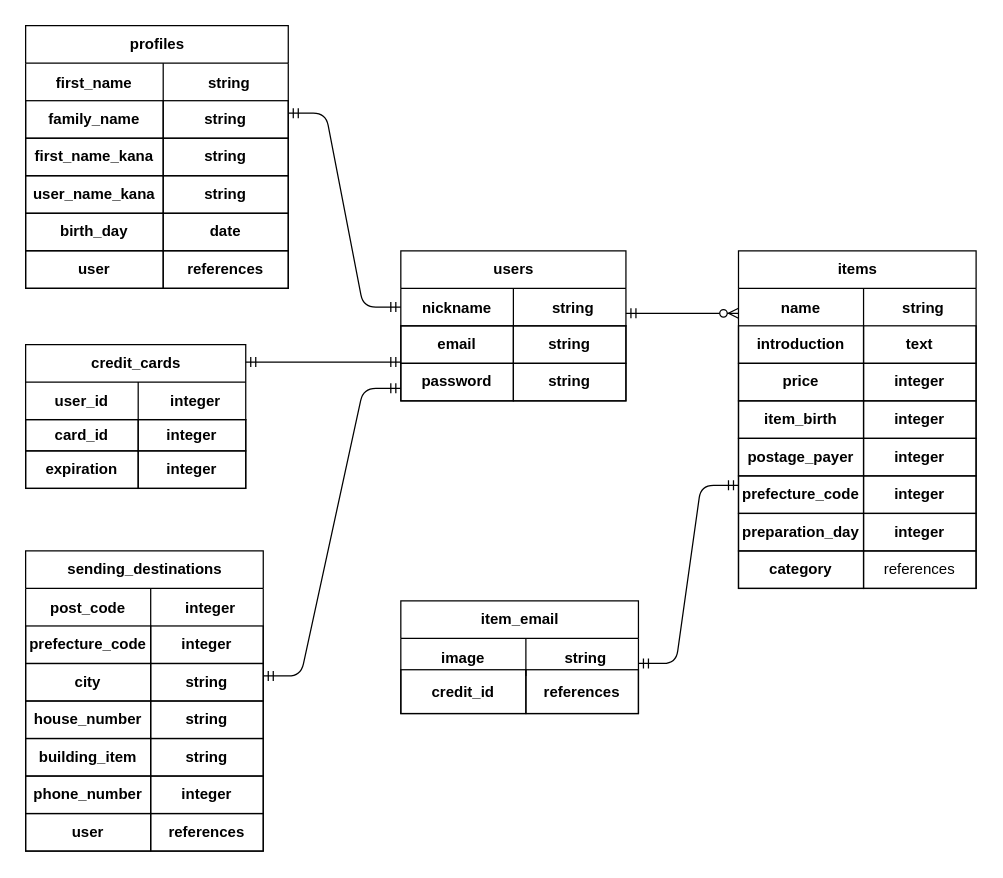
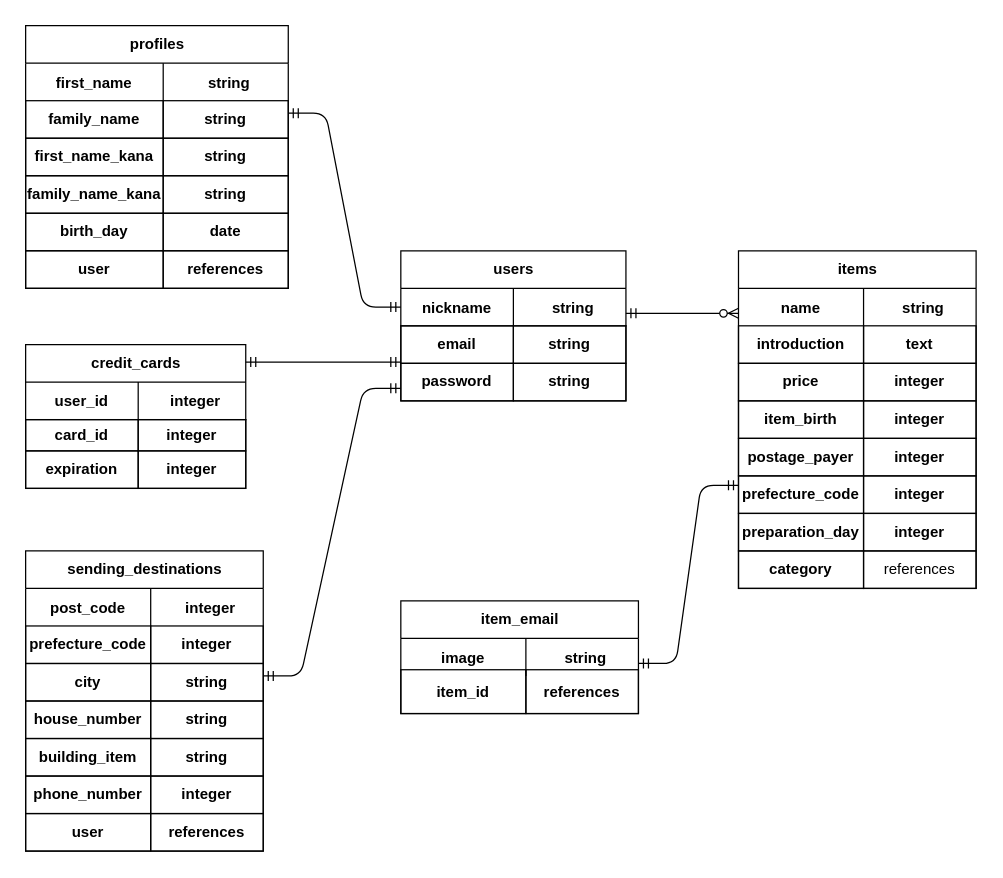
node "user_name_kana": label "user_name_kana" -> "family_name_kana"
node "credit_id": label "credit_id" -> "item_id"
